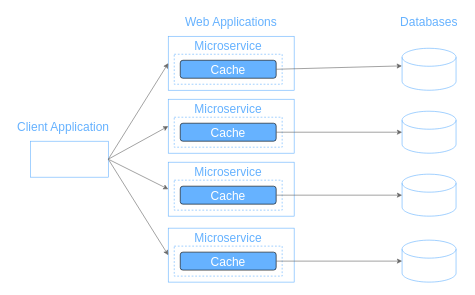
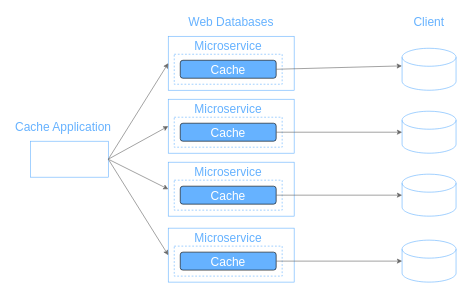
node "Web Applications": label "Web Applications" -> "Web Databases"
node "Databases": label "Databases" -> "Client"
node "Client Application": label "Client Application" -> "Cache Application"
